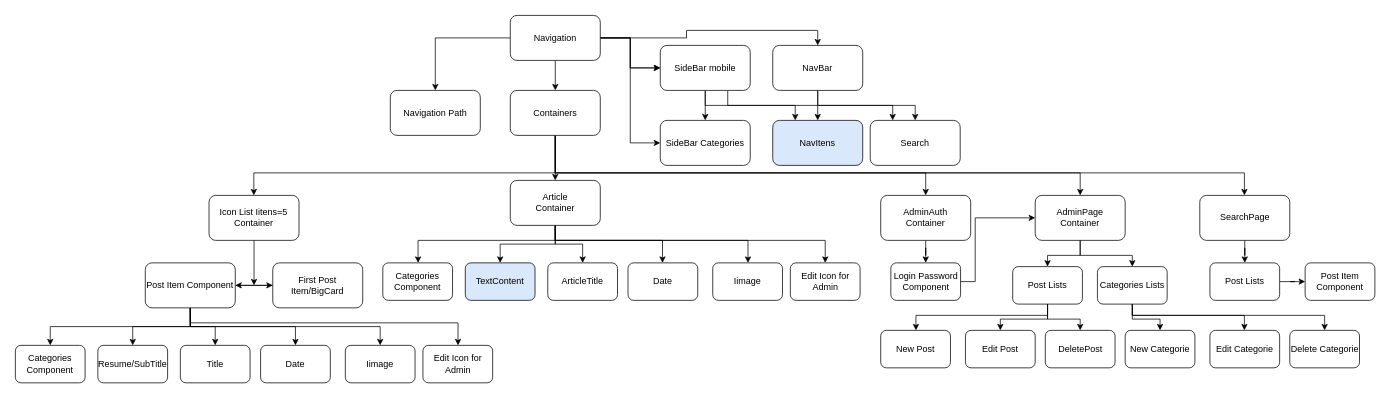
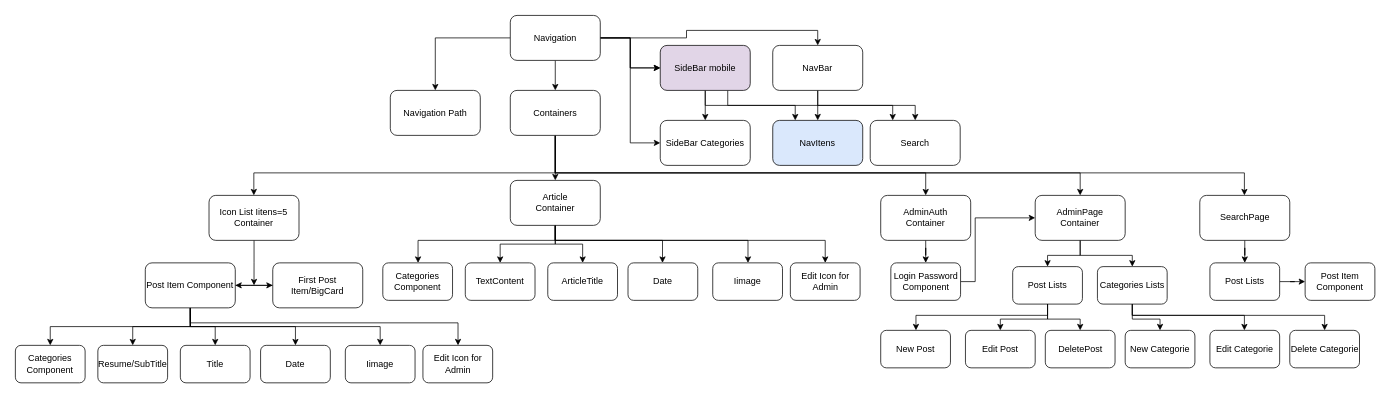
node "SideBar mobile": fillcolor #ffffff -> #e1d5e7
node "TextContent": fillcolor #dae8fc -> #ffffff
